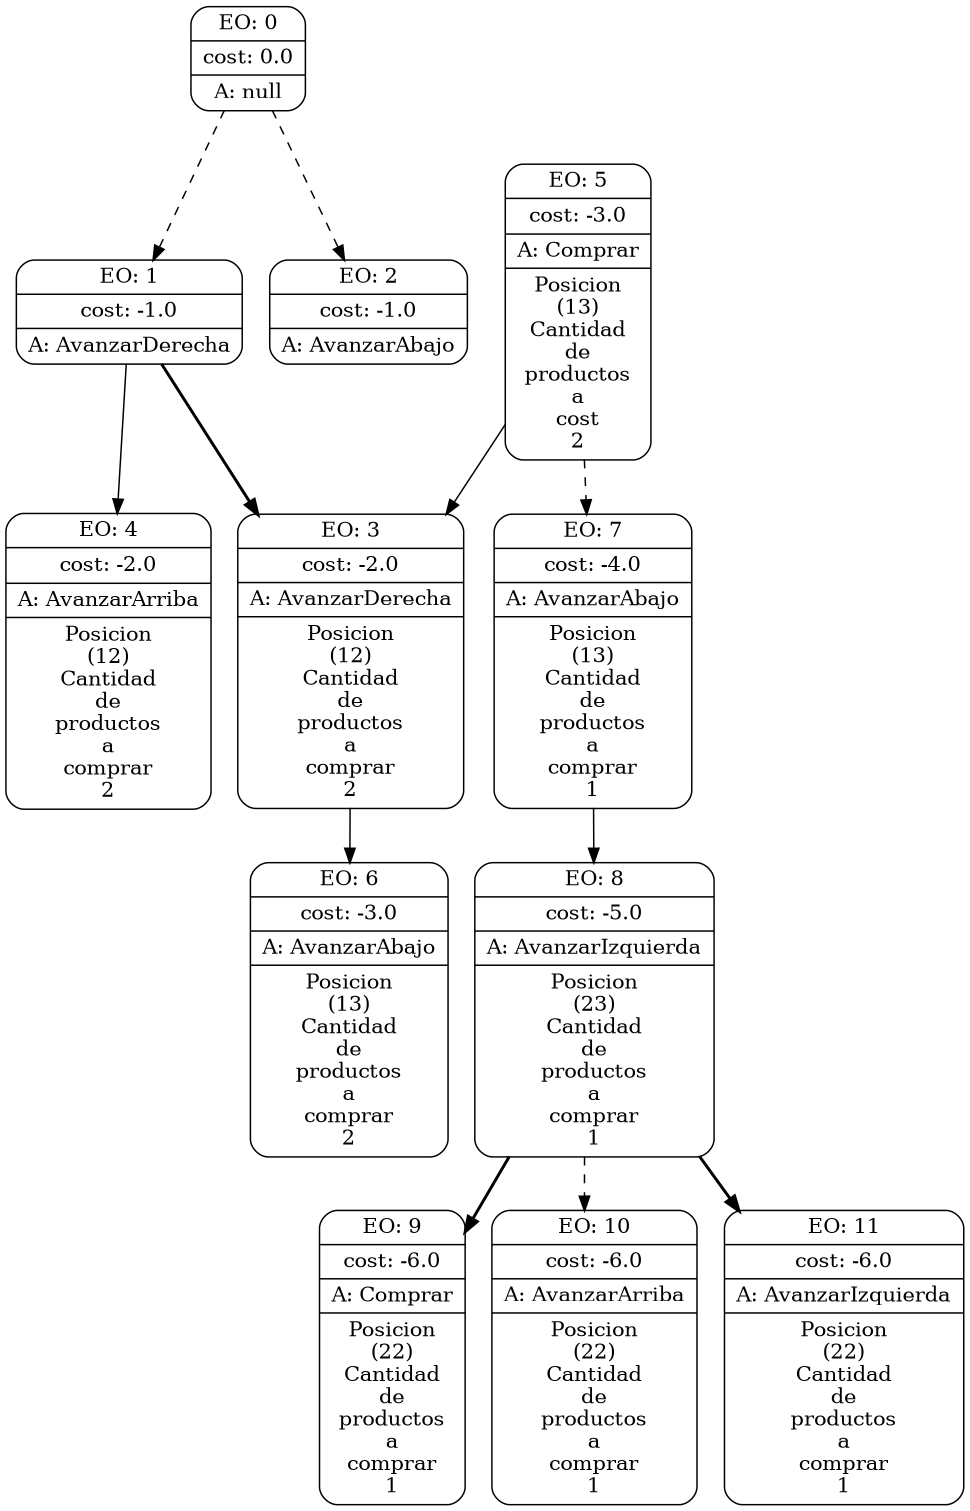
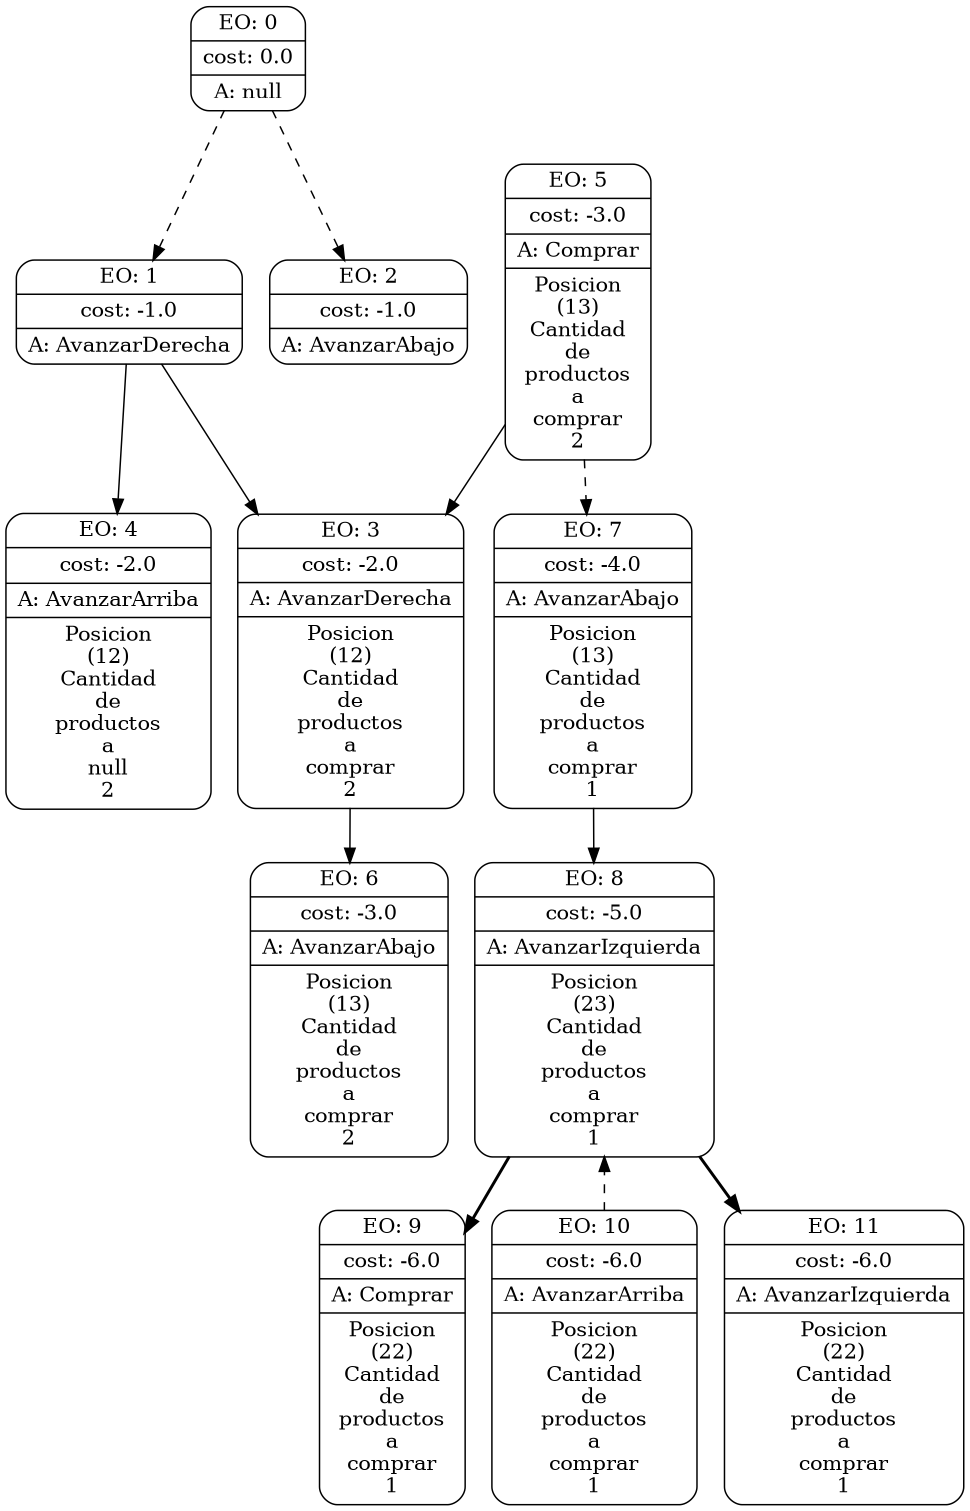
node "EO: 5": text "cost" -> "comprar"
edge "EO: 1" -> "EO: 3": style bold -> solid
node "EO: 4": text "comprar" -> "null"
edge "EO: 8" -> "EO: 10": reversed
